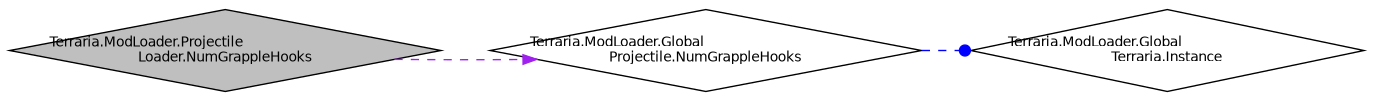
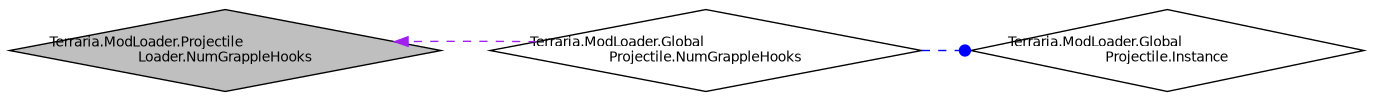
node "Terraria.ModLoader.Global Terraria.Instance": label "Terraria.ModLoader.Global Terraria.Instance" -> "Terraria.ModLoader.Global Projectile.Instance"
edge "Terraria.ModLoader.Projectile Loader.NumGrappleHooks" -> "Terraria.ModLoader.Global Projectile.NumGrappleHooks": reversed
